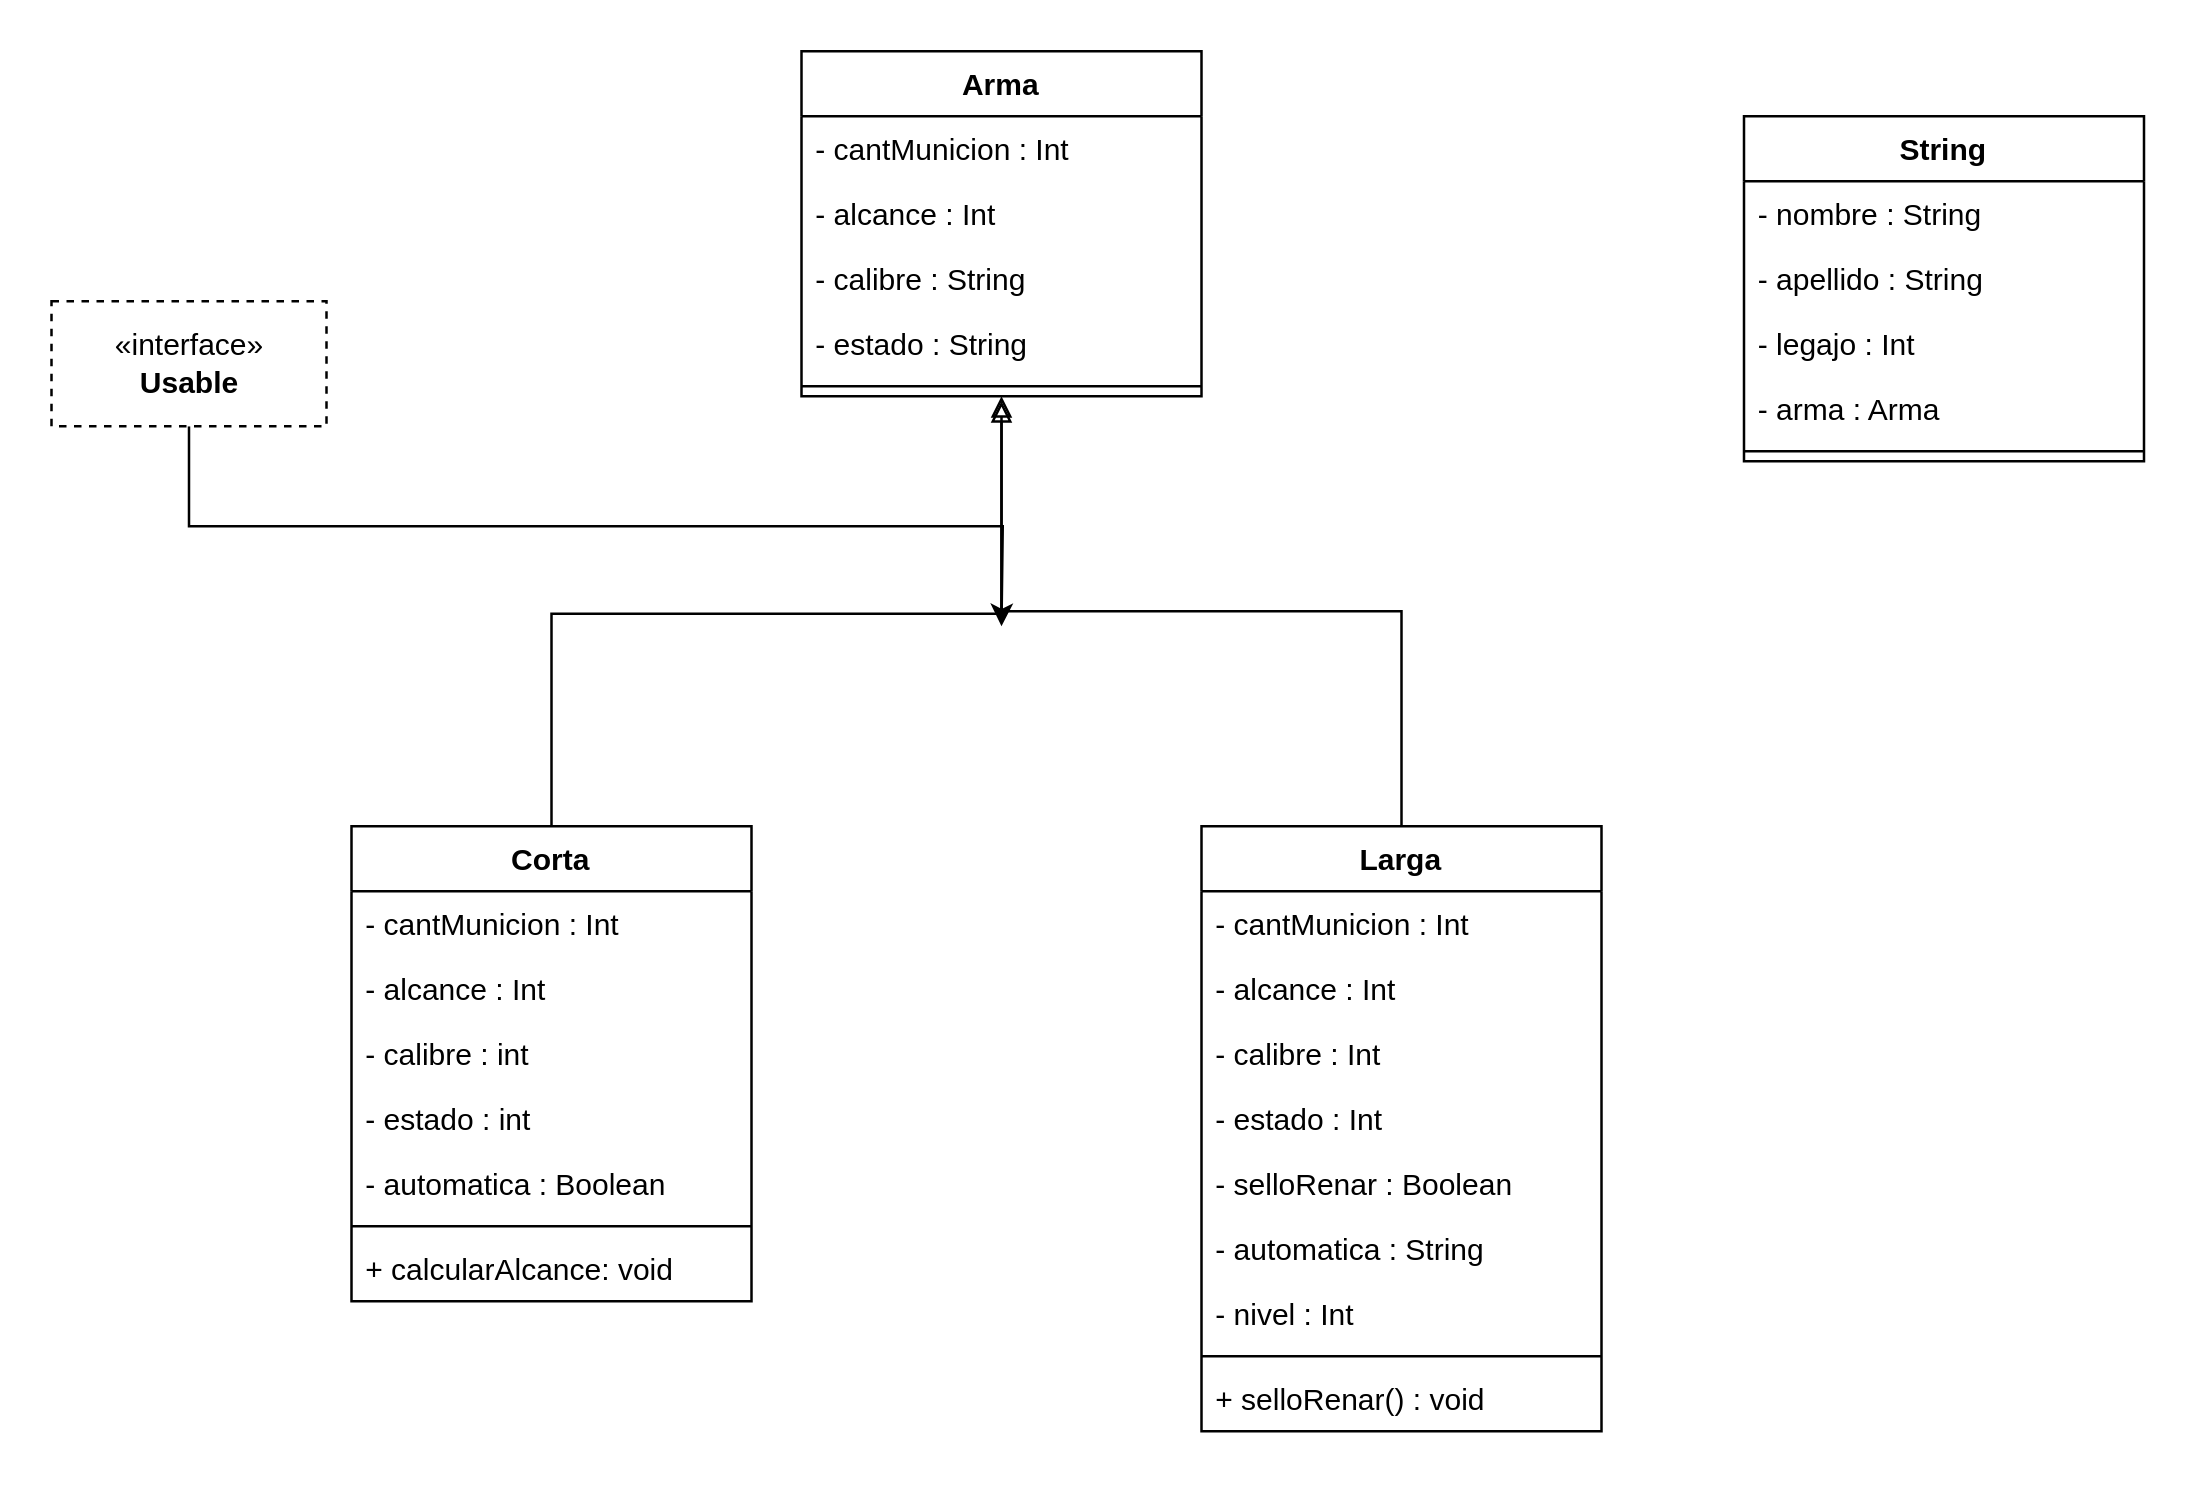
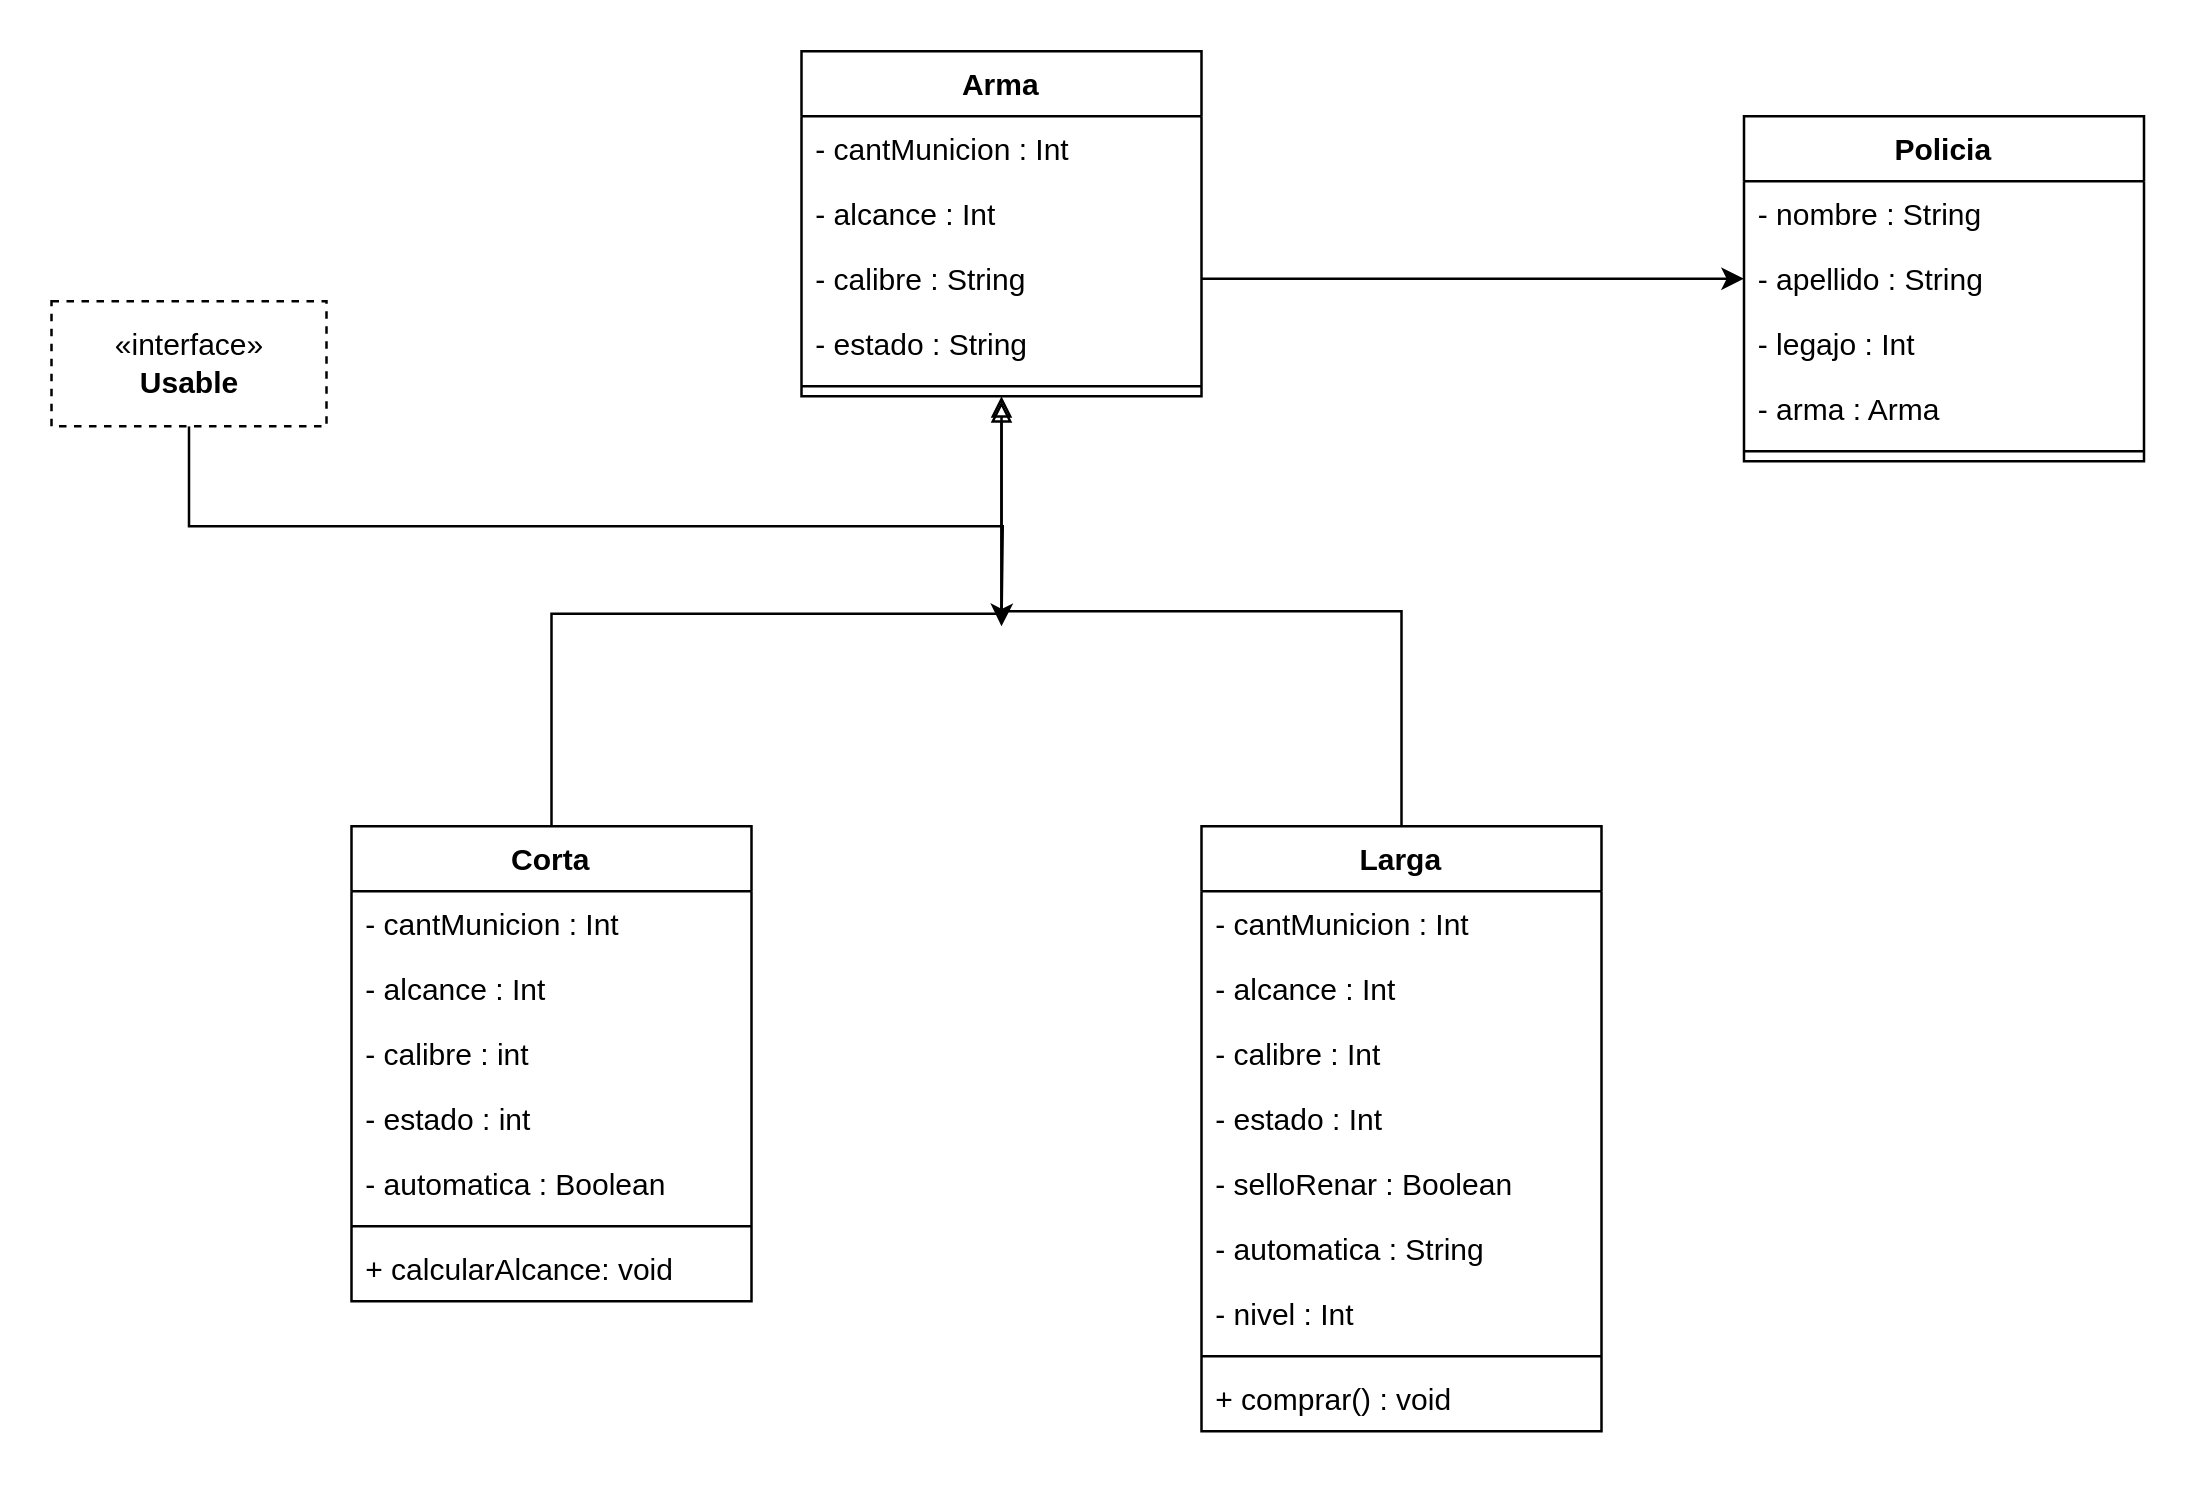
node "String": label "String" -> "Policia"
edge "- calibre : String" -> "- apellido : String": added
node "+ selloRenar() : void": label "+ selloRenar() : void" -> "+ comprar() : void"
